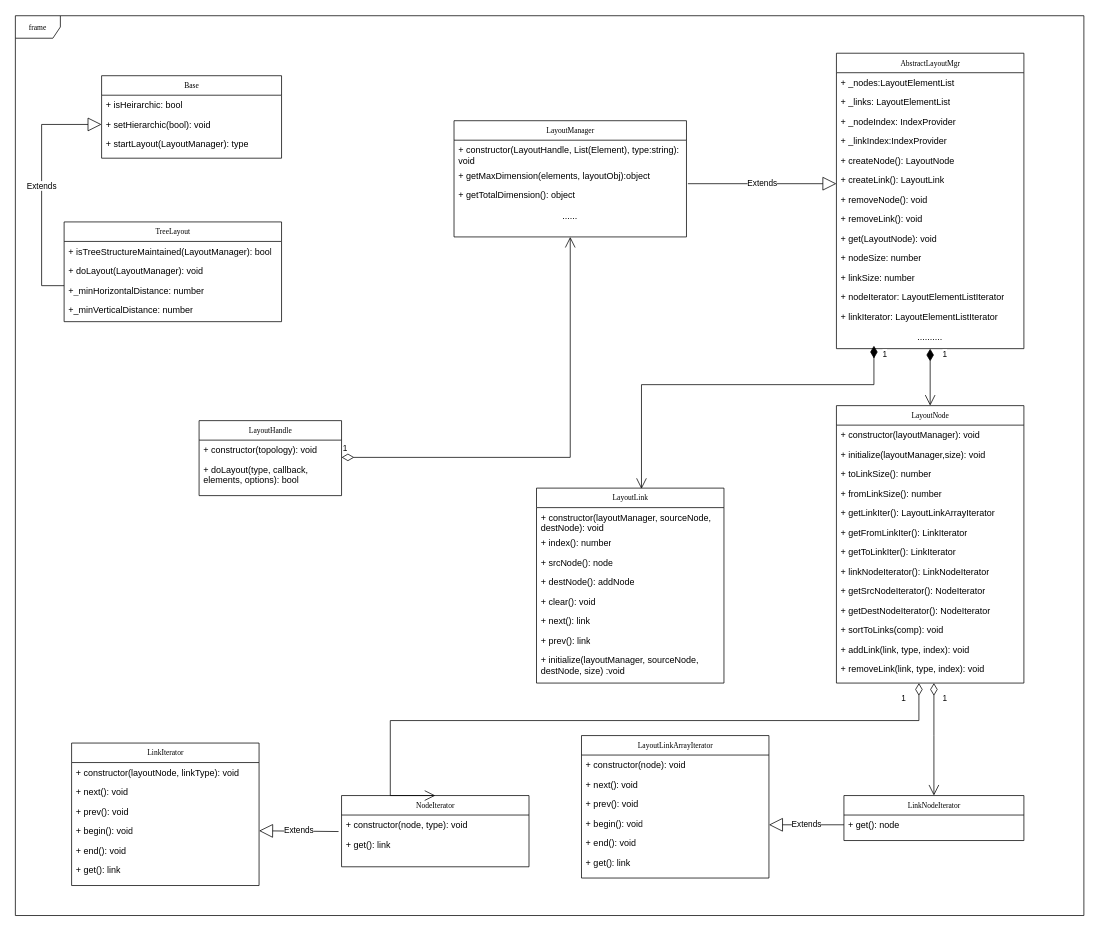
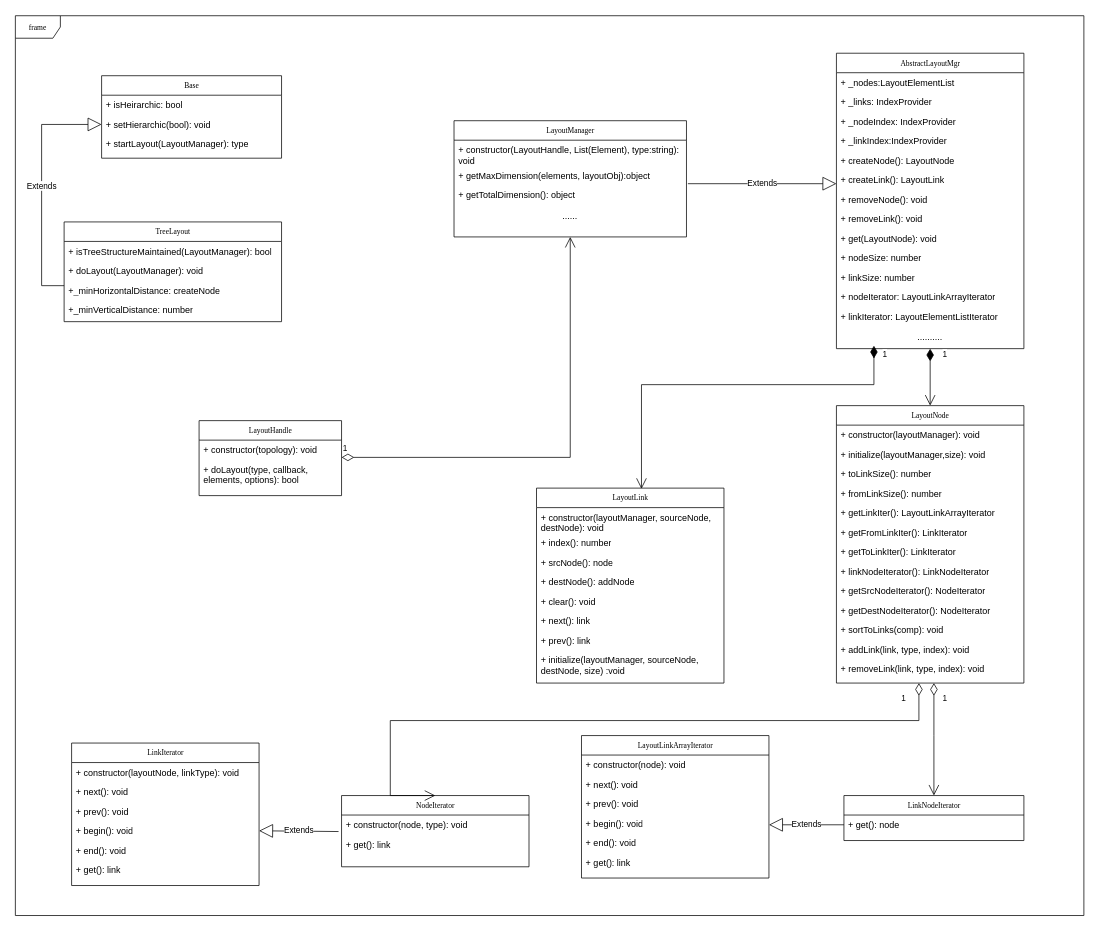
node "+ _links: LayoutElementList": label "+ _links: LayoutElementList" -> "+ _links: IndexProvider"
node "+_minHorizontalDistance: number": label "+_minHorizontalDistance: number" -> "+_minHorizontalDistance: createNode"
node "+ nodeIterator: LayoutElementListIterator": label "+ nodeIterator: LayoutElementListIterator" -> "+ nodeIterator: LayoutLinkArrayIterator"
